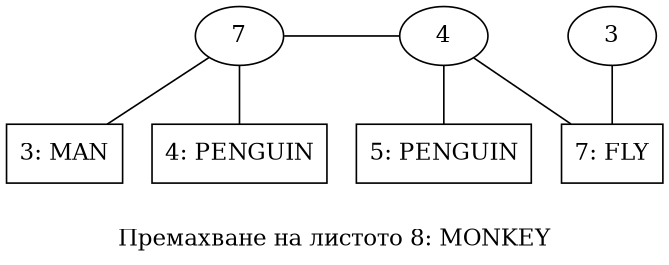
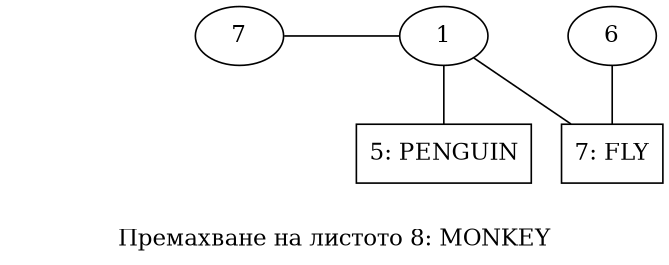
node "4": label "4" -> "1"
node "3": label "3" -> "6"
node "3: MAN": removed
node "4: PENGUIN": removed
